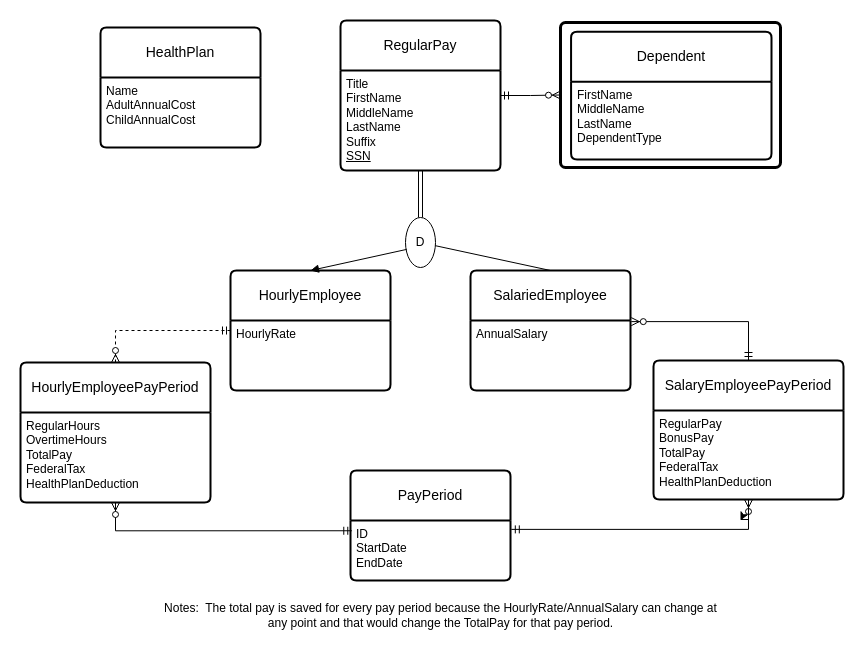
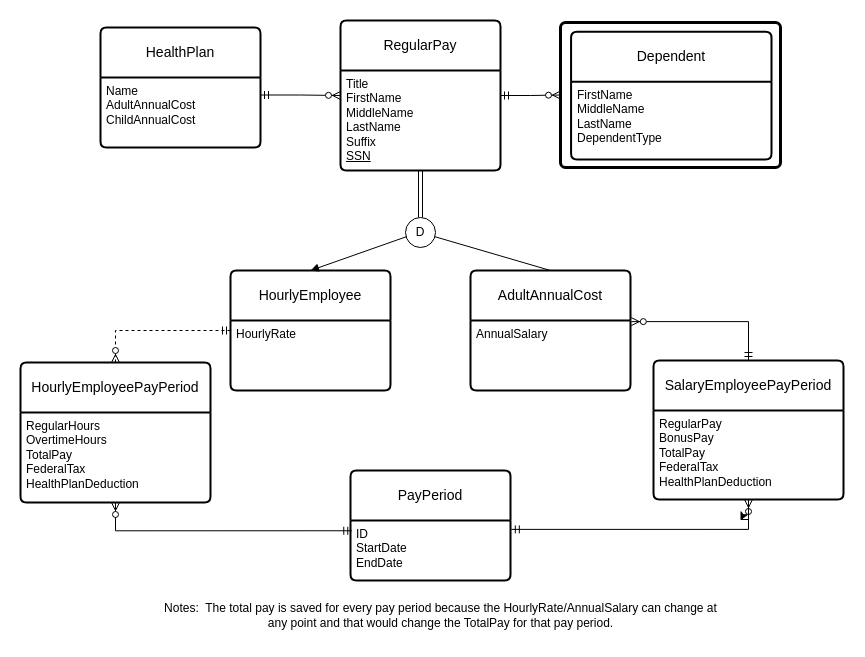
edge "Name AdultAnnualCost ChildAnnualCost" -- "Title FirstName MiddleName LastName Suffix SSN": added
node "D": size 30x50 -> 30x30
node "SalariedEmployee": label "SalariedEmployee" -> "AdultAnnualCost"
